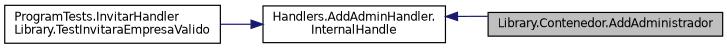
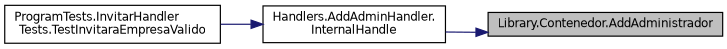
edge "Library.Contenedor.AddAdministrador" -> "Handlers.AddAdminHandler. InternalHandle": reversed
node "ProgramTests.InvitarHandler Library.TestInvitaraEmpresaValido": label "ProgramTests.InvitarHandler Library.TestInvitaraEmpresaValido" -> "ProgramTests.InvitarHandler Tests.TestInvitaraEmpresaValido"
